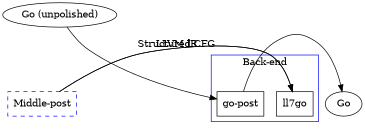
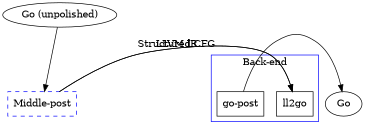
edge "Go (unpolished)" -> "go-post": now "Go (unpolished)" -> "Middle-post"
node "ll7go": label "ll7go" -> "ll2go"
